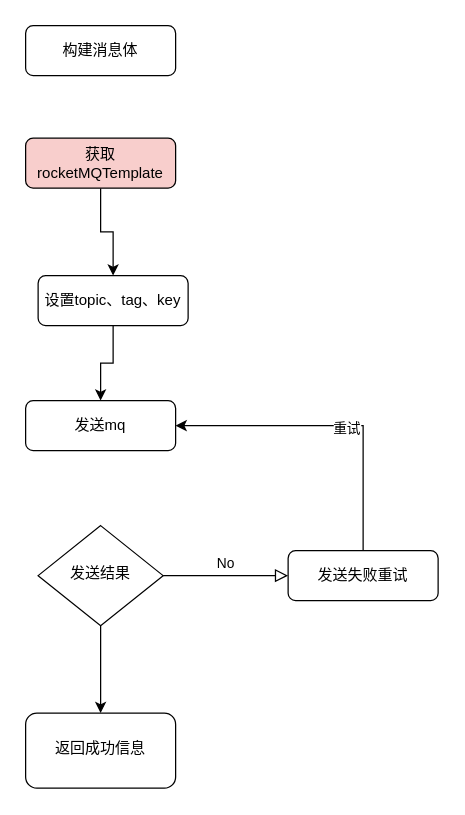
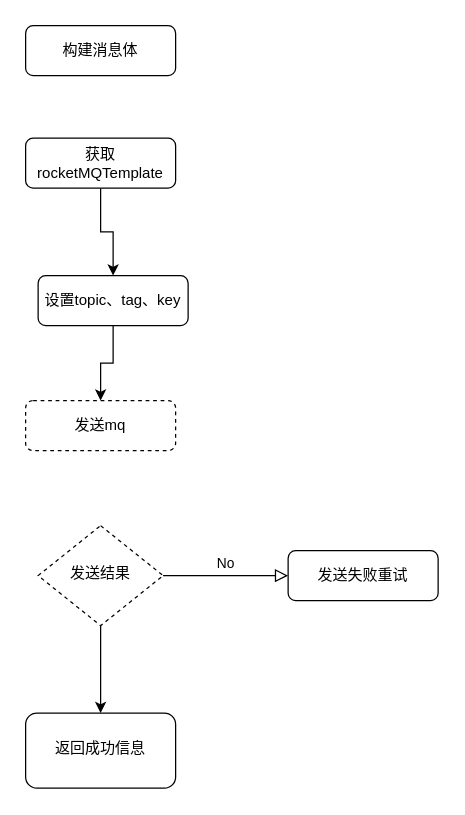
node "获取rocketMQTemplate": fillcolor #f8cecc -> #ffffff
node "发送mq": style solid -> dashed
edge "发送失败重试" -> "发送mq": removed, label "重试"
node "发送结果": style solid -> dashed
